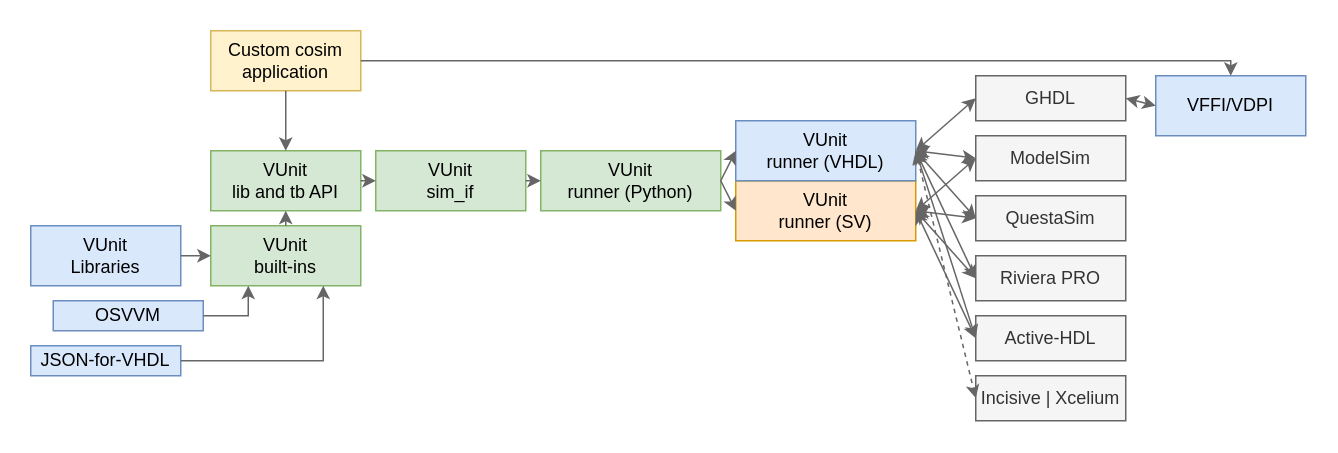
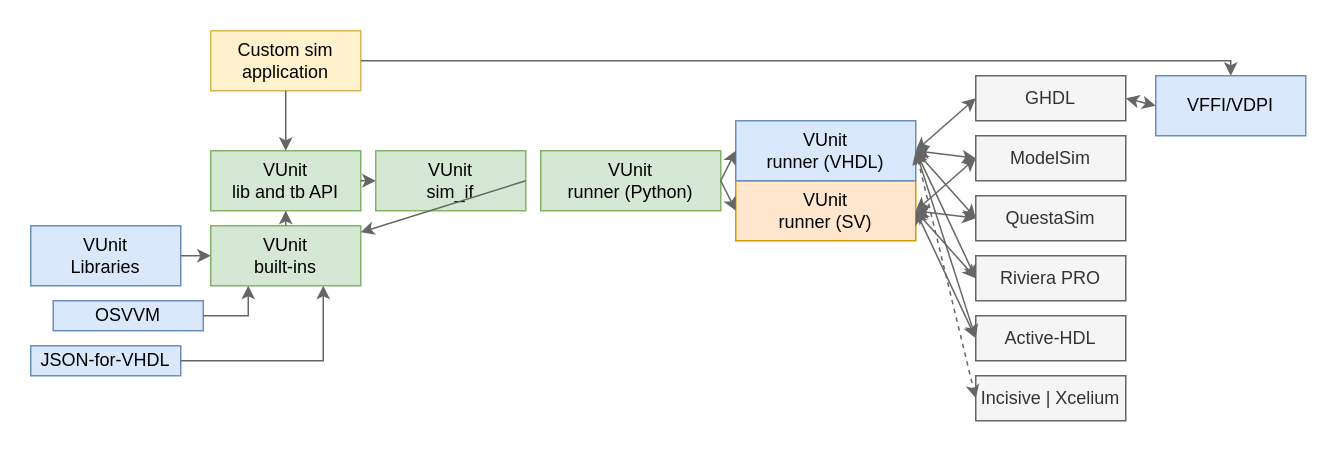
node "Custom cosim application": label "Custom cosim application" -> "Custom sim application"
edge "VUnit sim_if" -> "VUnit runner (Python)": now "VUnit sim_if" -> "VUnit built-ins"
